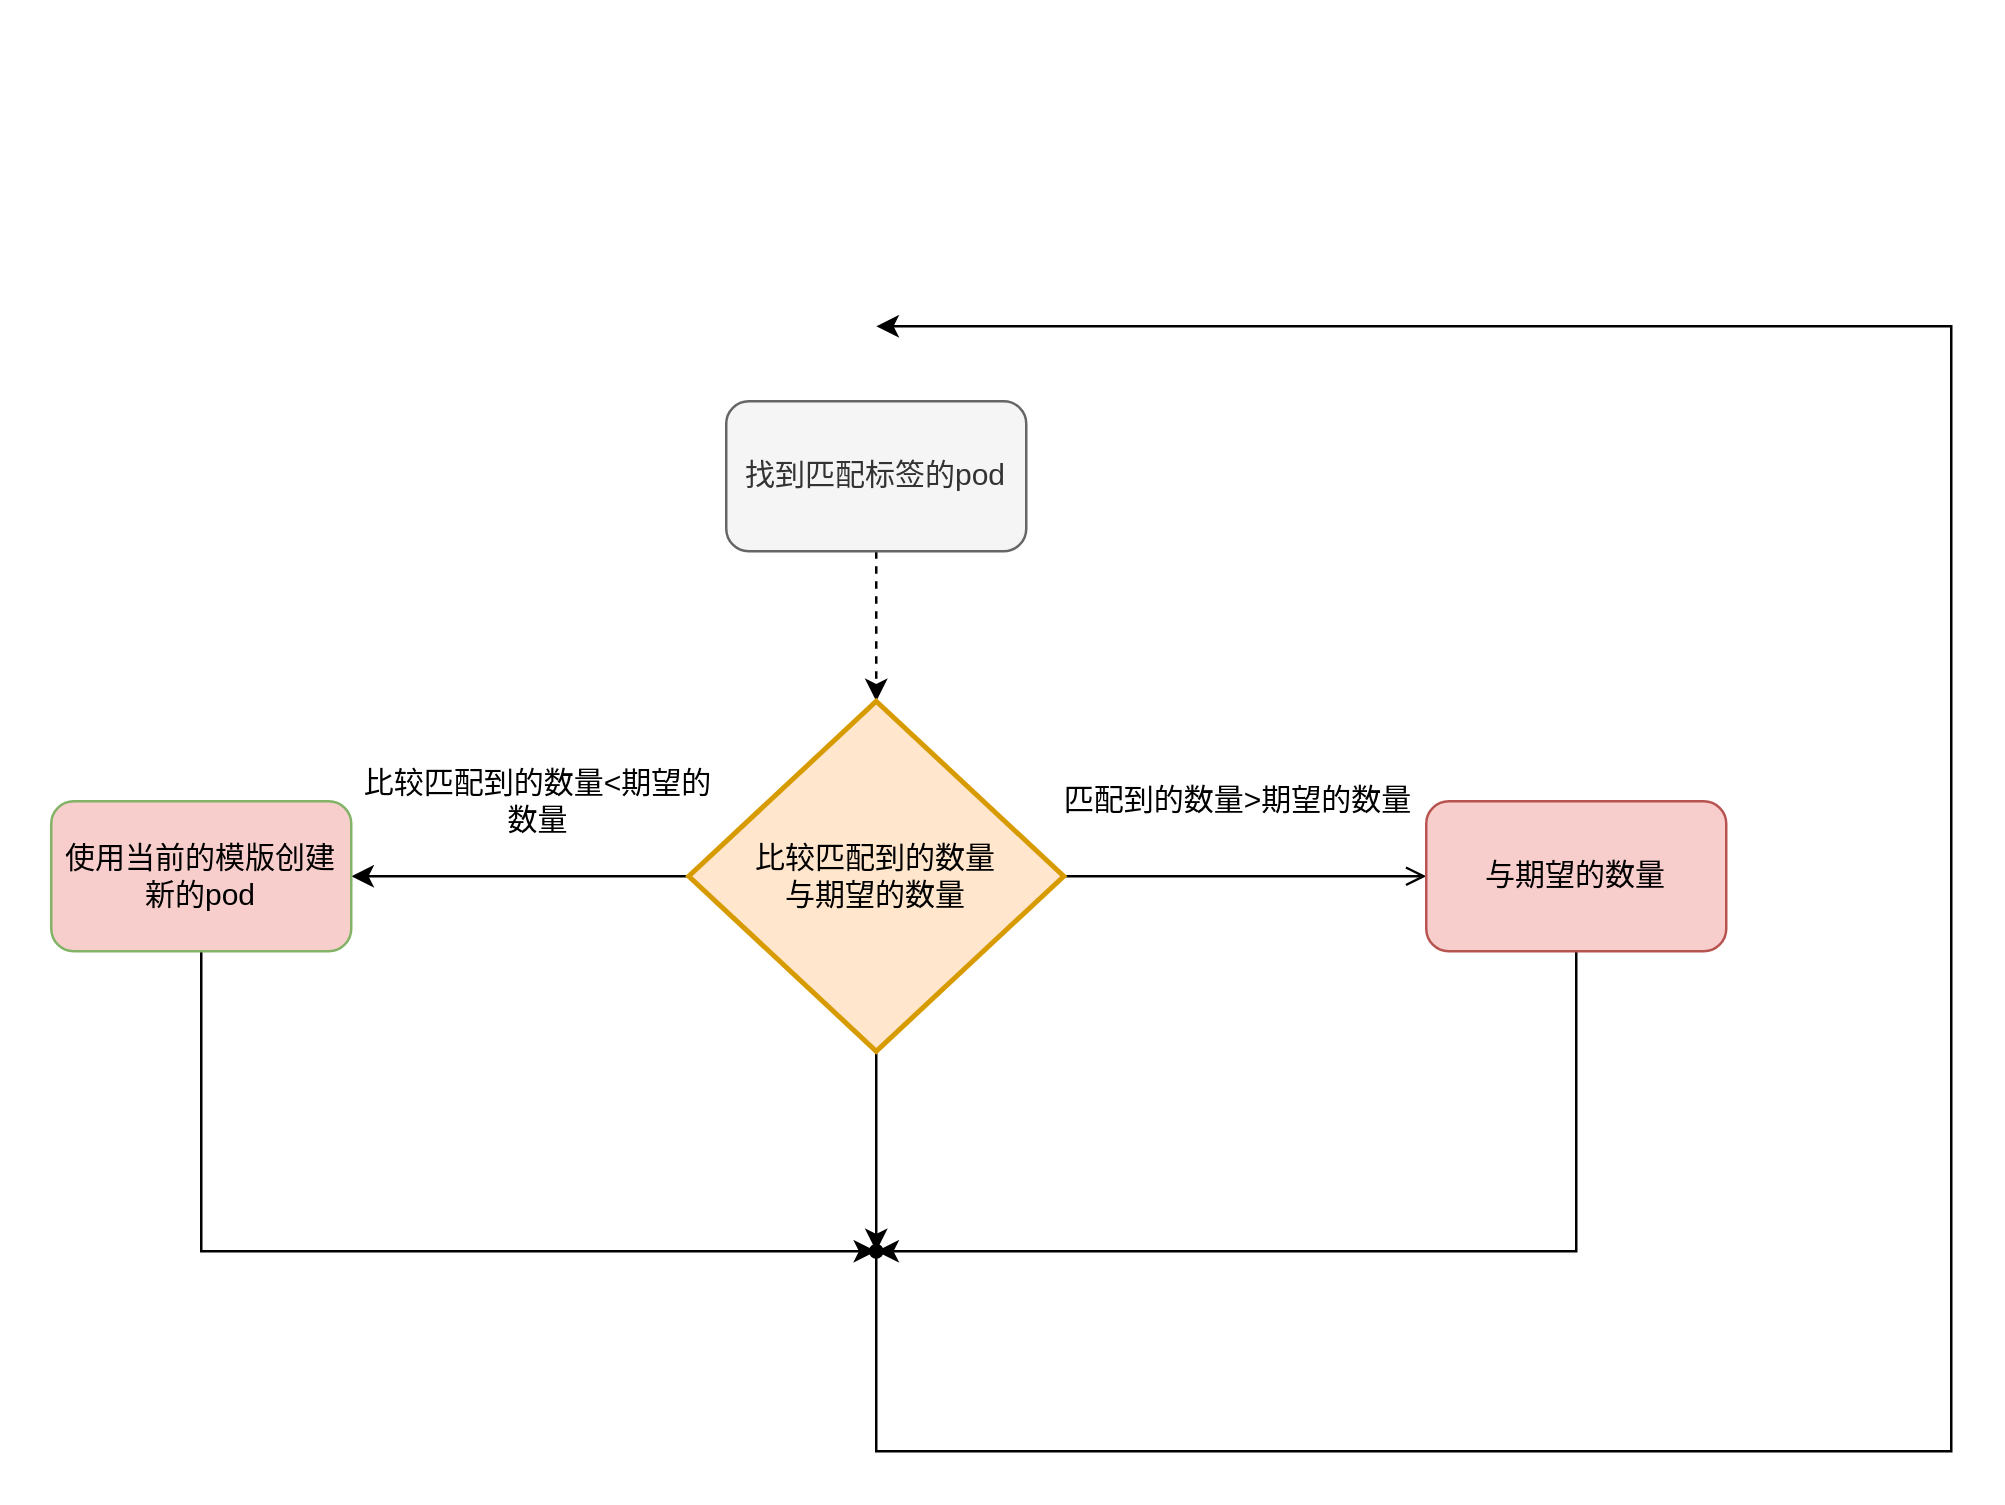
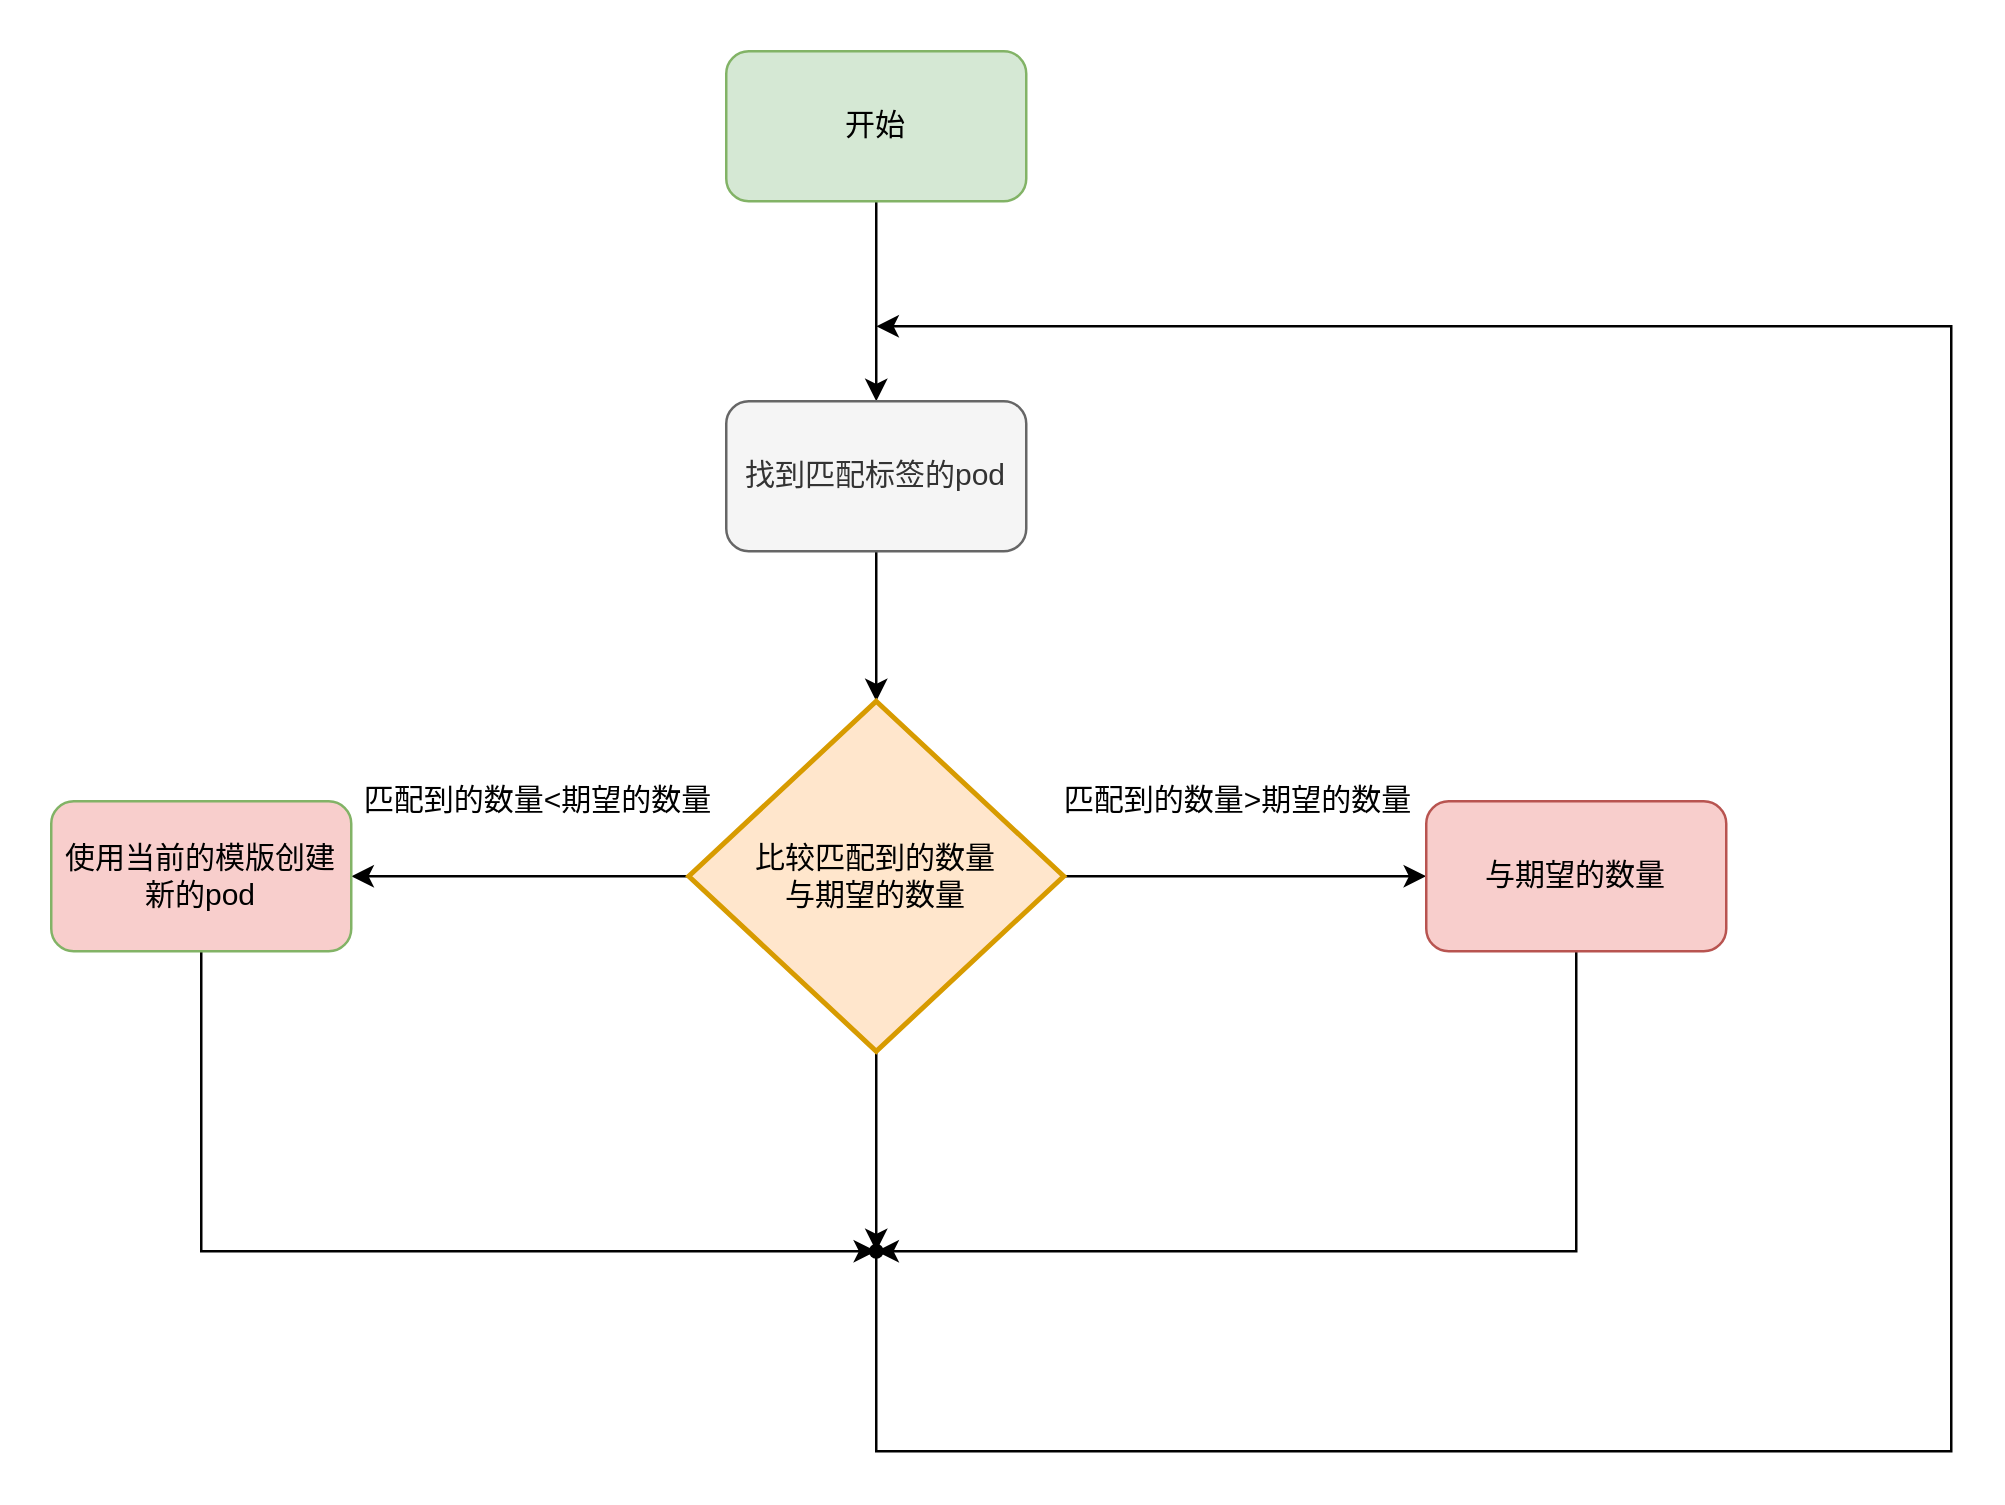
node "开始": added
edge "开始" -> "找到匹配标签的pod": added
edge "找到匹配标签的pod" -> "比较匹配到的数量 与期望的数量": style dashed -> solid
node "比较匹配到的数量<期望的数量": label "比较匹配到的数量<期望的数量" -> "匹配到的数量<期望的数量"
edge "比较匹配到的数量 与期望的数量" -> "与期望的数量": arrowhead open -> classic
